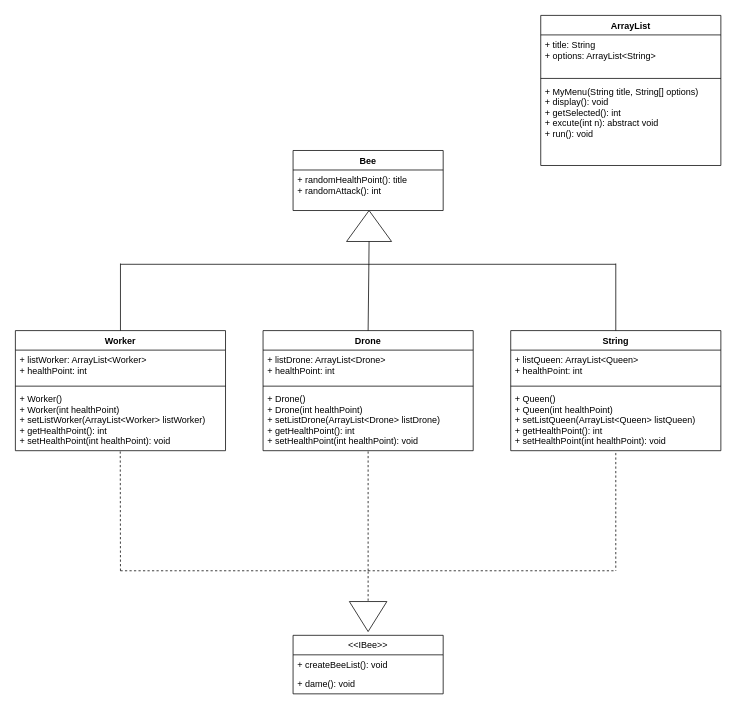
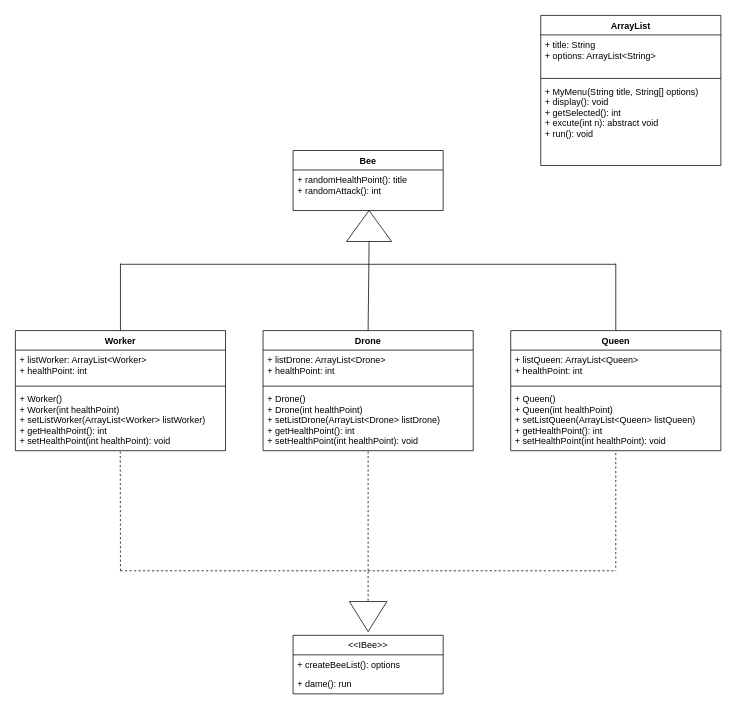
node "String": label "String" -> "Queen"
node "+ createBeeList(): void": label "+ createBeeList(): void" -> "+ createBeeList(): options"
node "+ dame(): void": label "+ dame(): void" -> "+ dame(): run"
